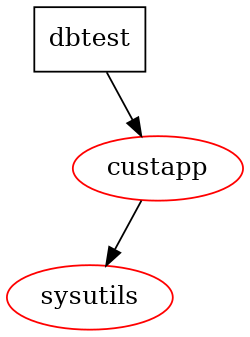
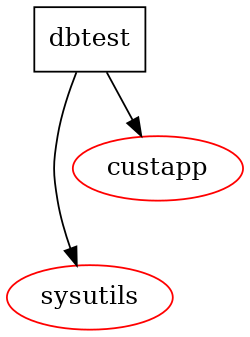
edge "custapp" -> "sysutils": now "dbtest" -> "sysutils"
